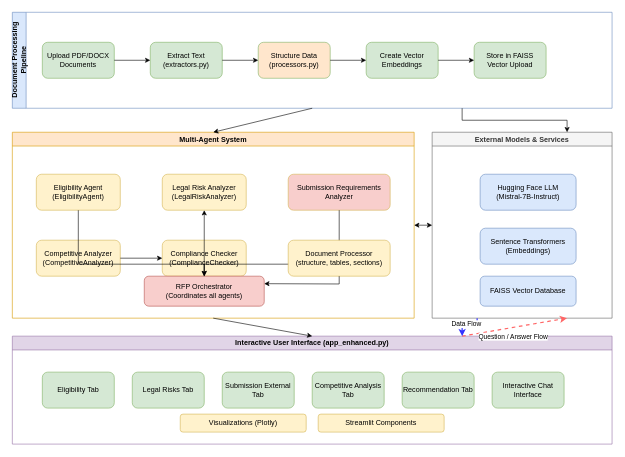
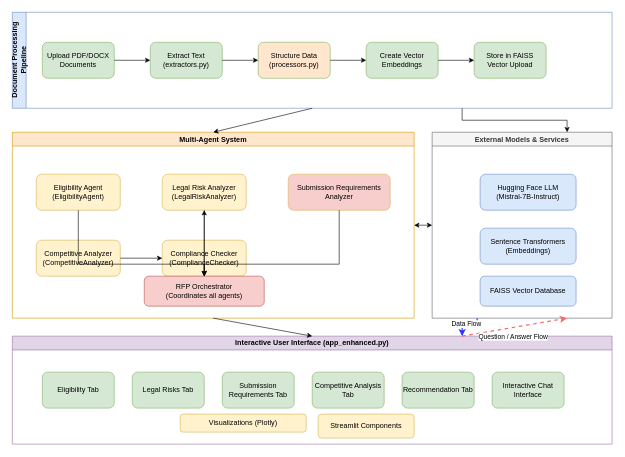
edge "Legal Risk Analyzer (LegalRiskAnalyzer)" -> "RFP Orchestrator (Coordinates all agents)": added
node "Document Processor (structure, tables, sections)": removed
edge "Document Processor (structure, tables, sections)" -> "RFP Orchestrator (Coordinates all agents)": removed
node "Submission External Tab": label "Submission External Tab" -> "Submission Requirements Tab"
node "Streamlit Components": size 126x18 -> 96x24
